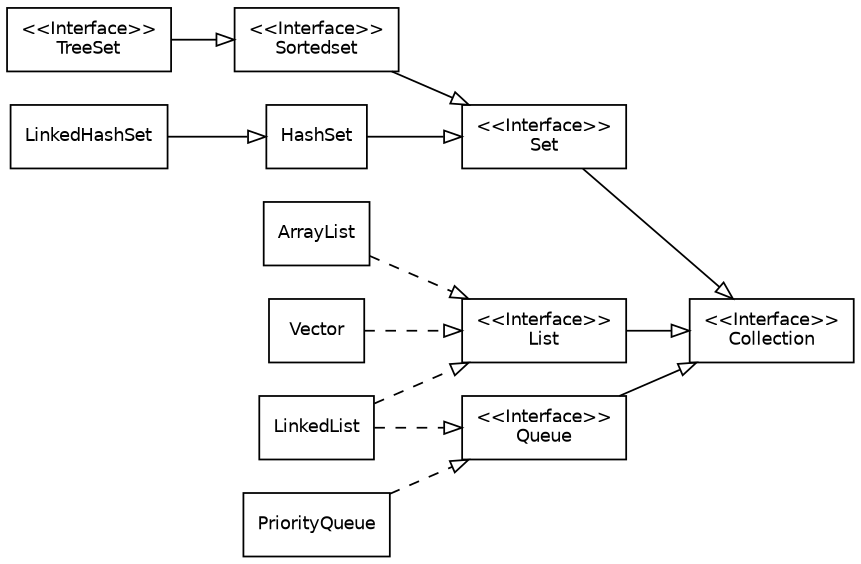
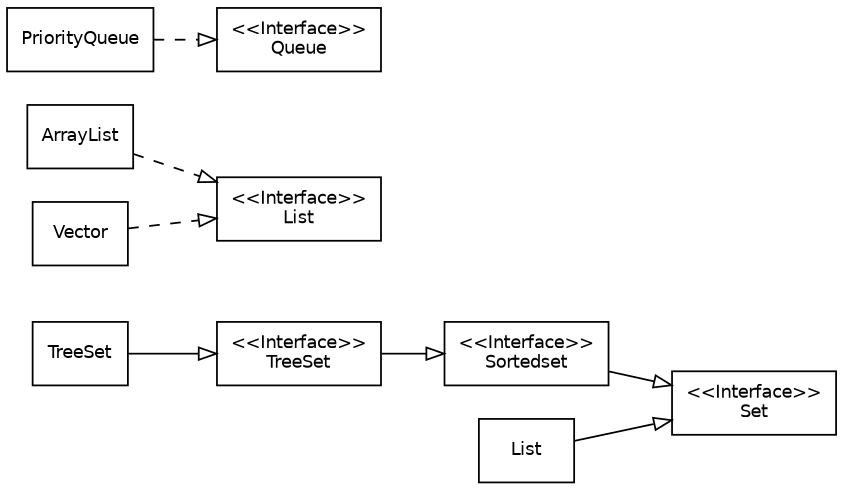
node "LinkedHashSet": removed
node "HashSet": label "HashSet" -> "List"
node "<<Interface>> Collection": removed
node "TreeSet": added
node "LinkedList": removed
